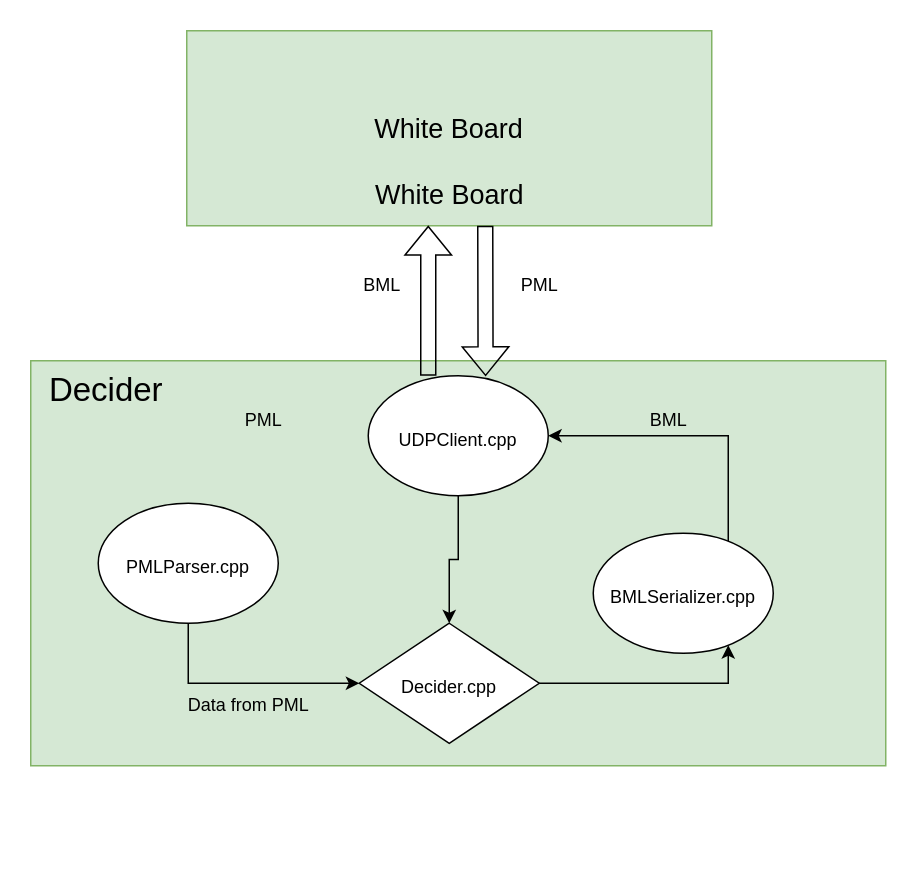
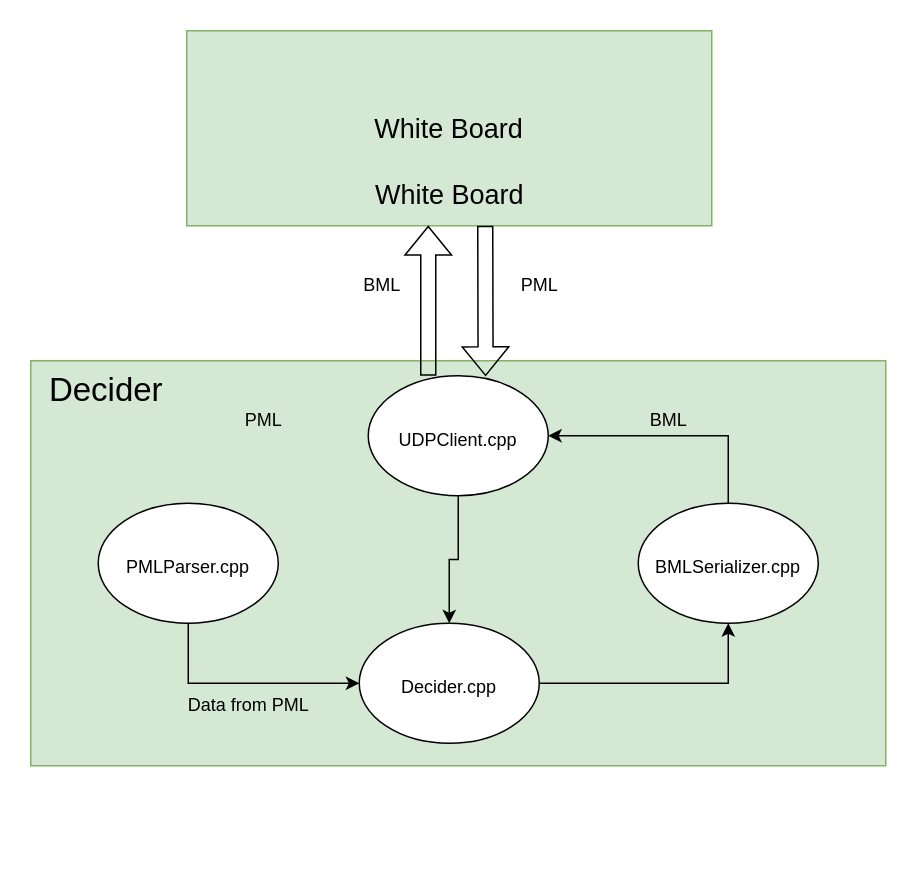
node "BMLSerializer.cpp": moved (683, 593) -> (728, 563)
node "Decider.cpp": shape diamond -> ellipse
